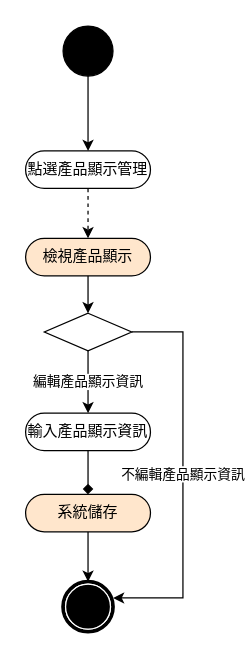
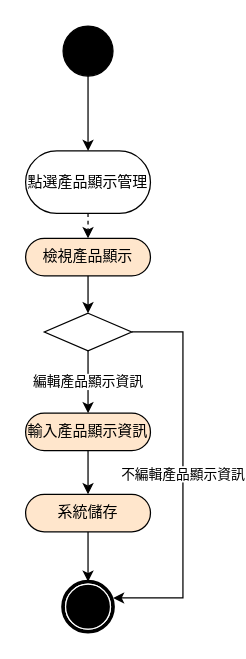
node "點選產品顯示管理": size 125x38 -> 125x63
node "輸入產品顯示資訊": fillcolor #ffffff -> #ffe6cc
edge "輸入產品顯示資訊" -> "系統儲存": arrowhead diamond -> classic
